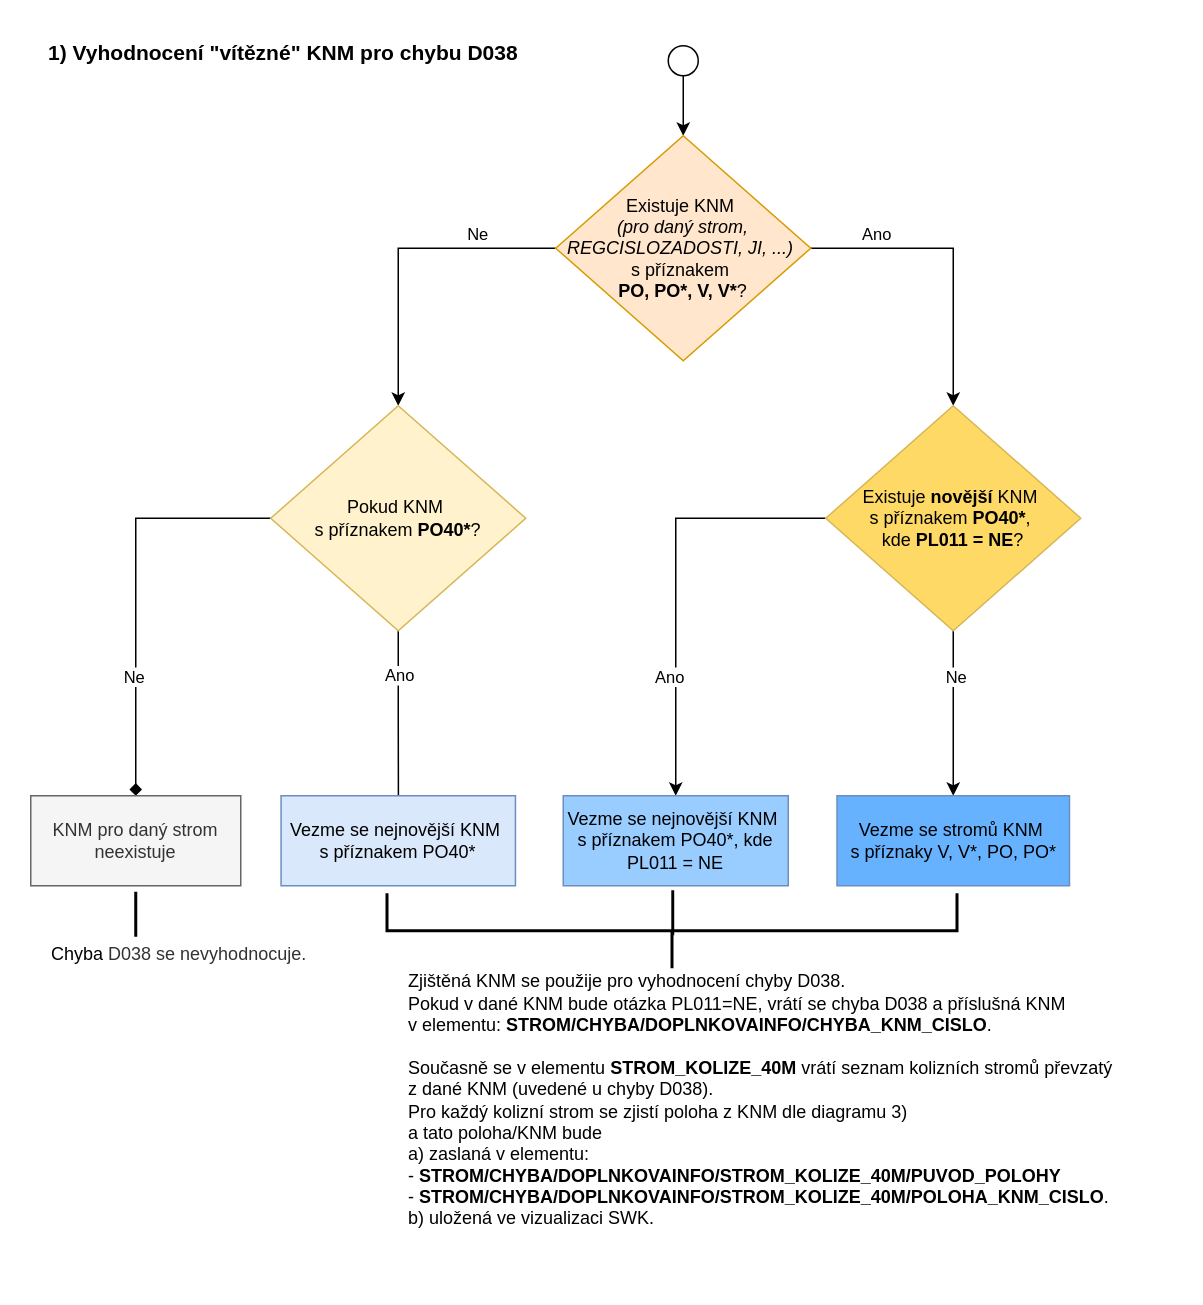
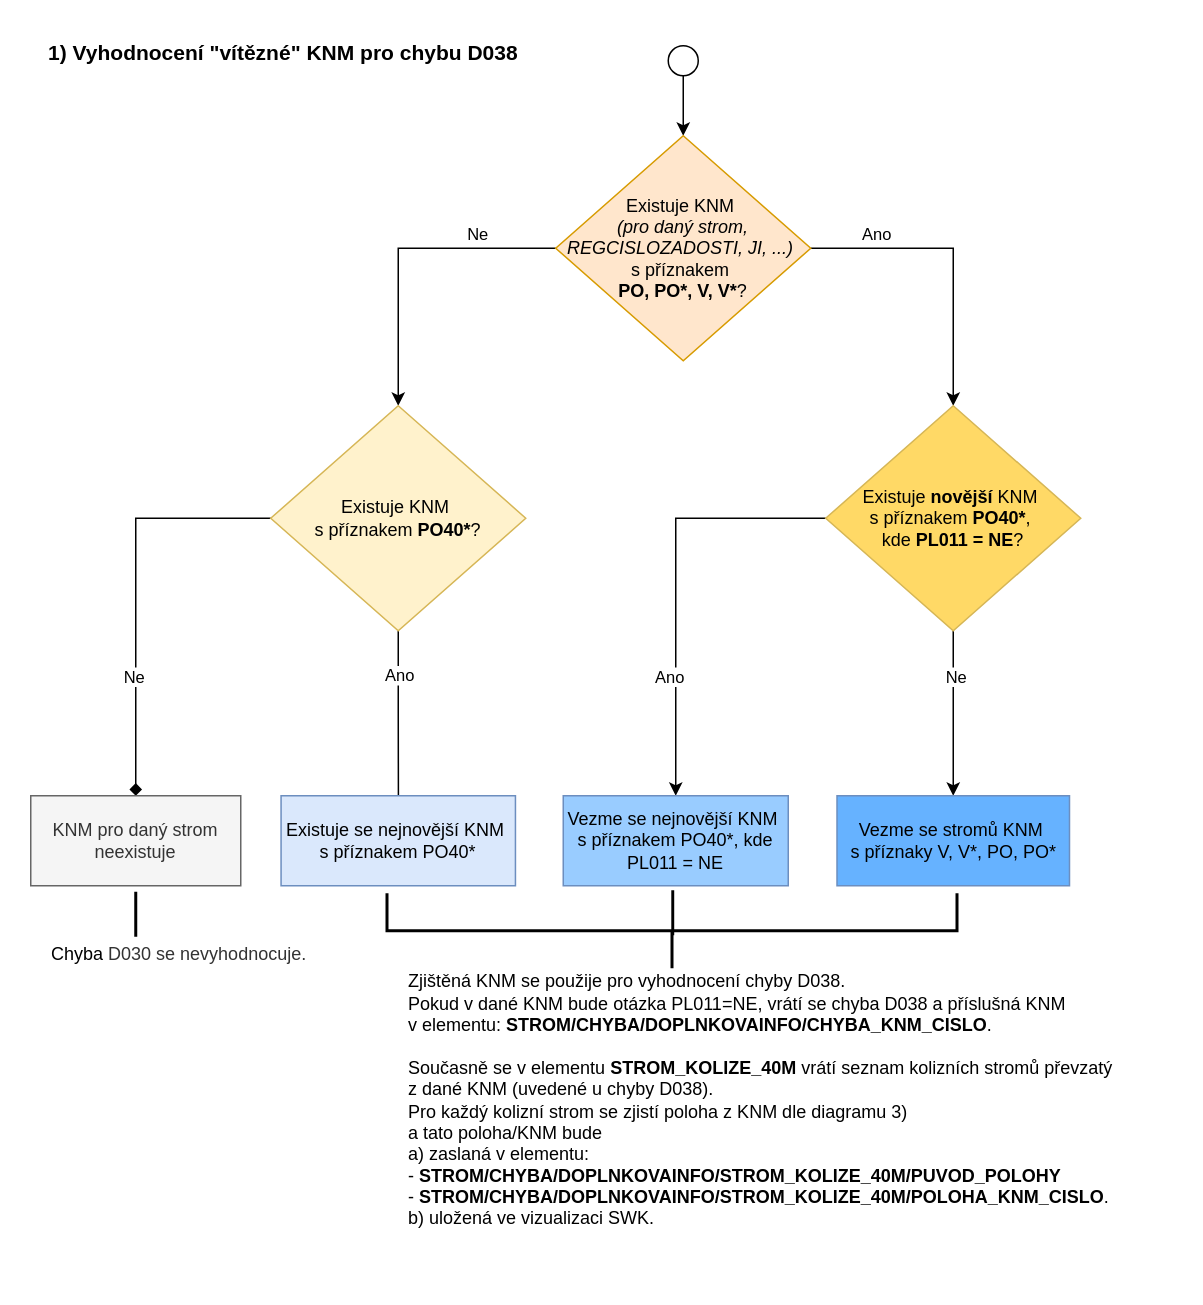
node "Pokud KNM s příznakem PO40*?": label "Pokud KNM s příznakem PO40*?" -> "Existuje KNM s příznakem PO40*?"
node "Vezme se nejnovější KNM s příznakem PO40*": label "Vezme se nejnovější KNM s příznakem PO40*" -> "Existuje se nejnovější KNM s příznakem PO40*"
node "Chyba D038 se nevyhodnocuje.": label "Chyba D038 se nevyhodnocuje." -> "Chyba D030 se nevyhodnocuje."
